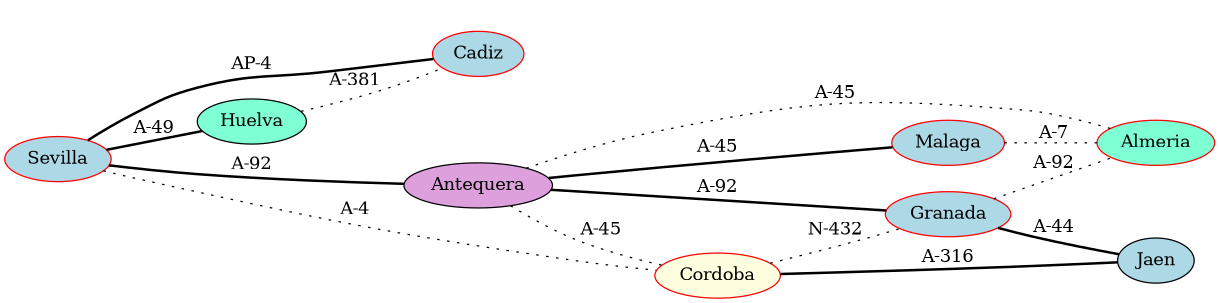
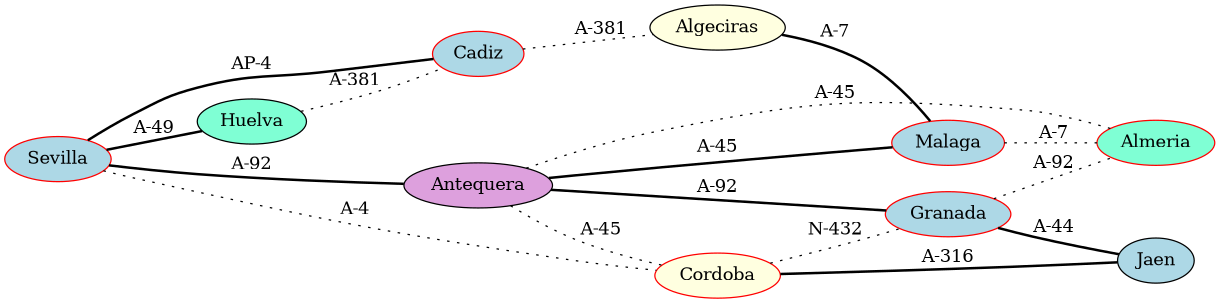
node "Algeciras": added
